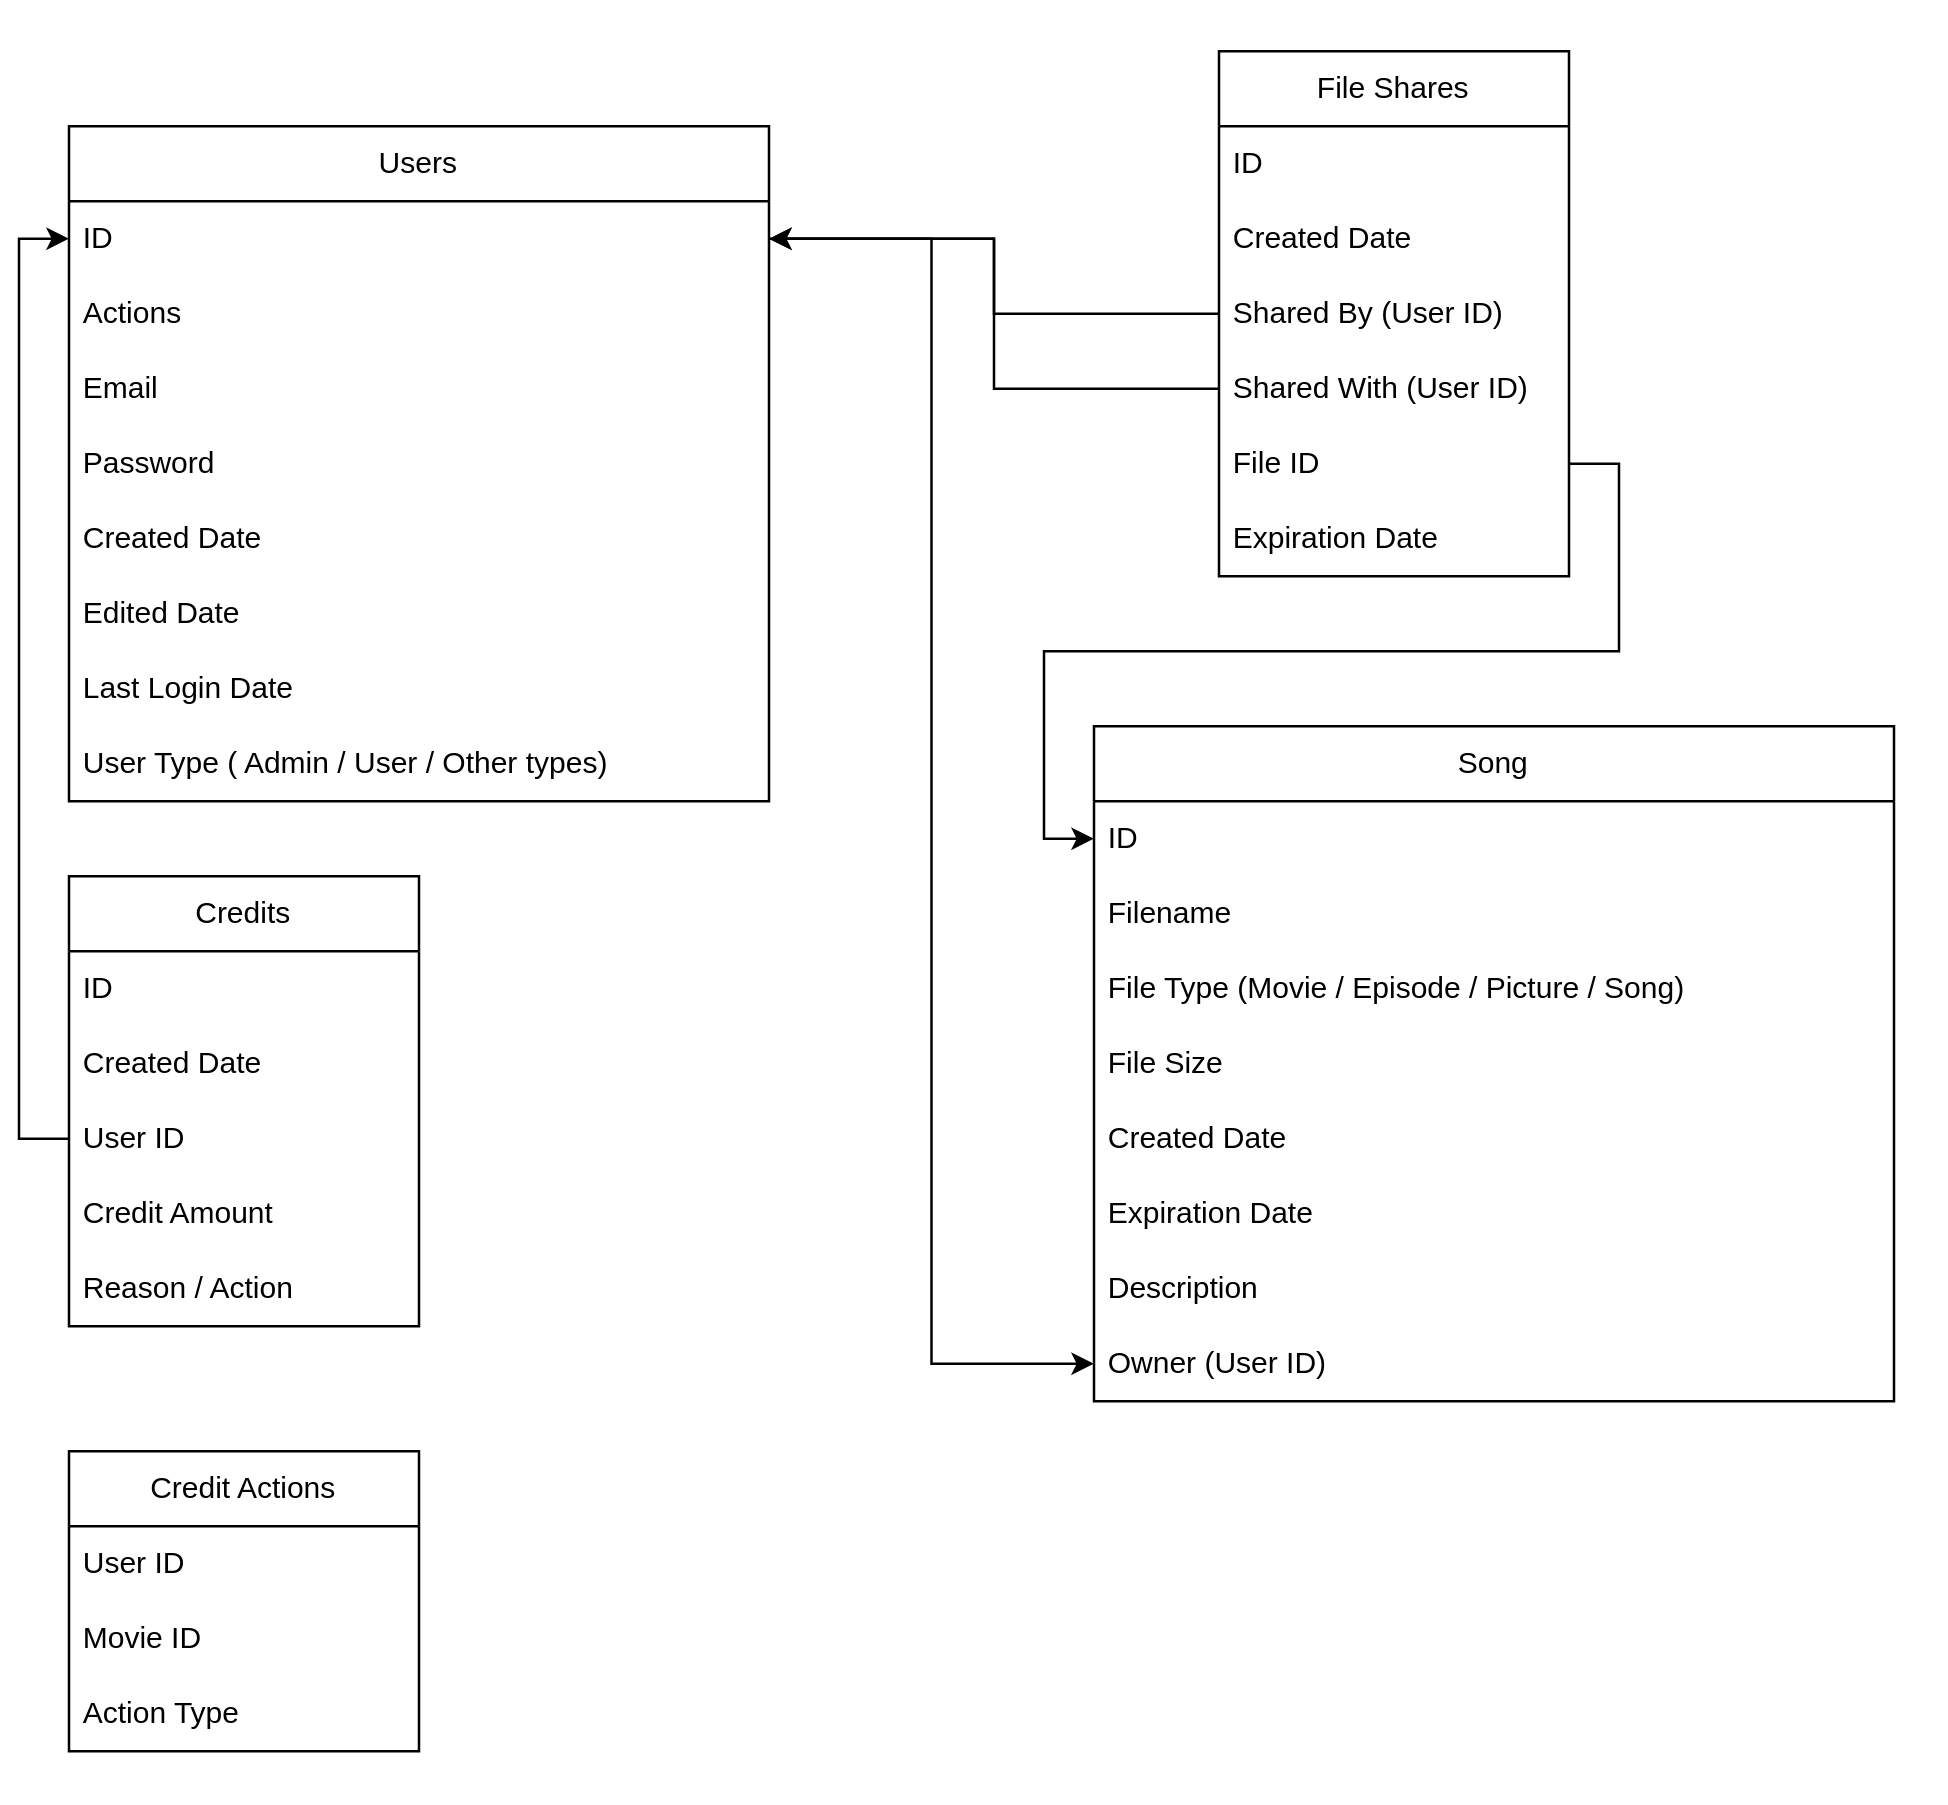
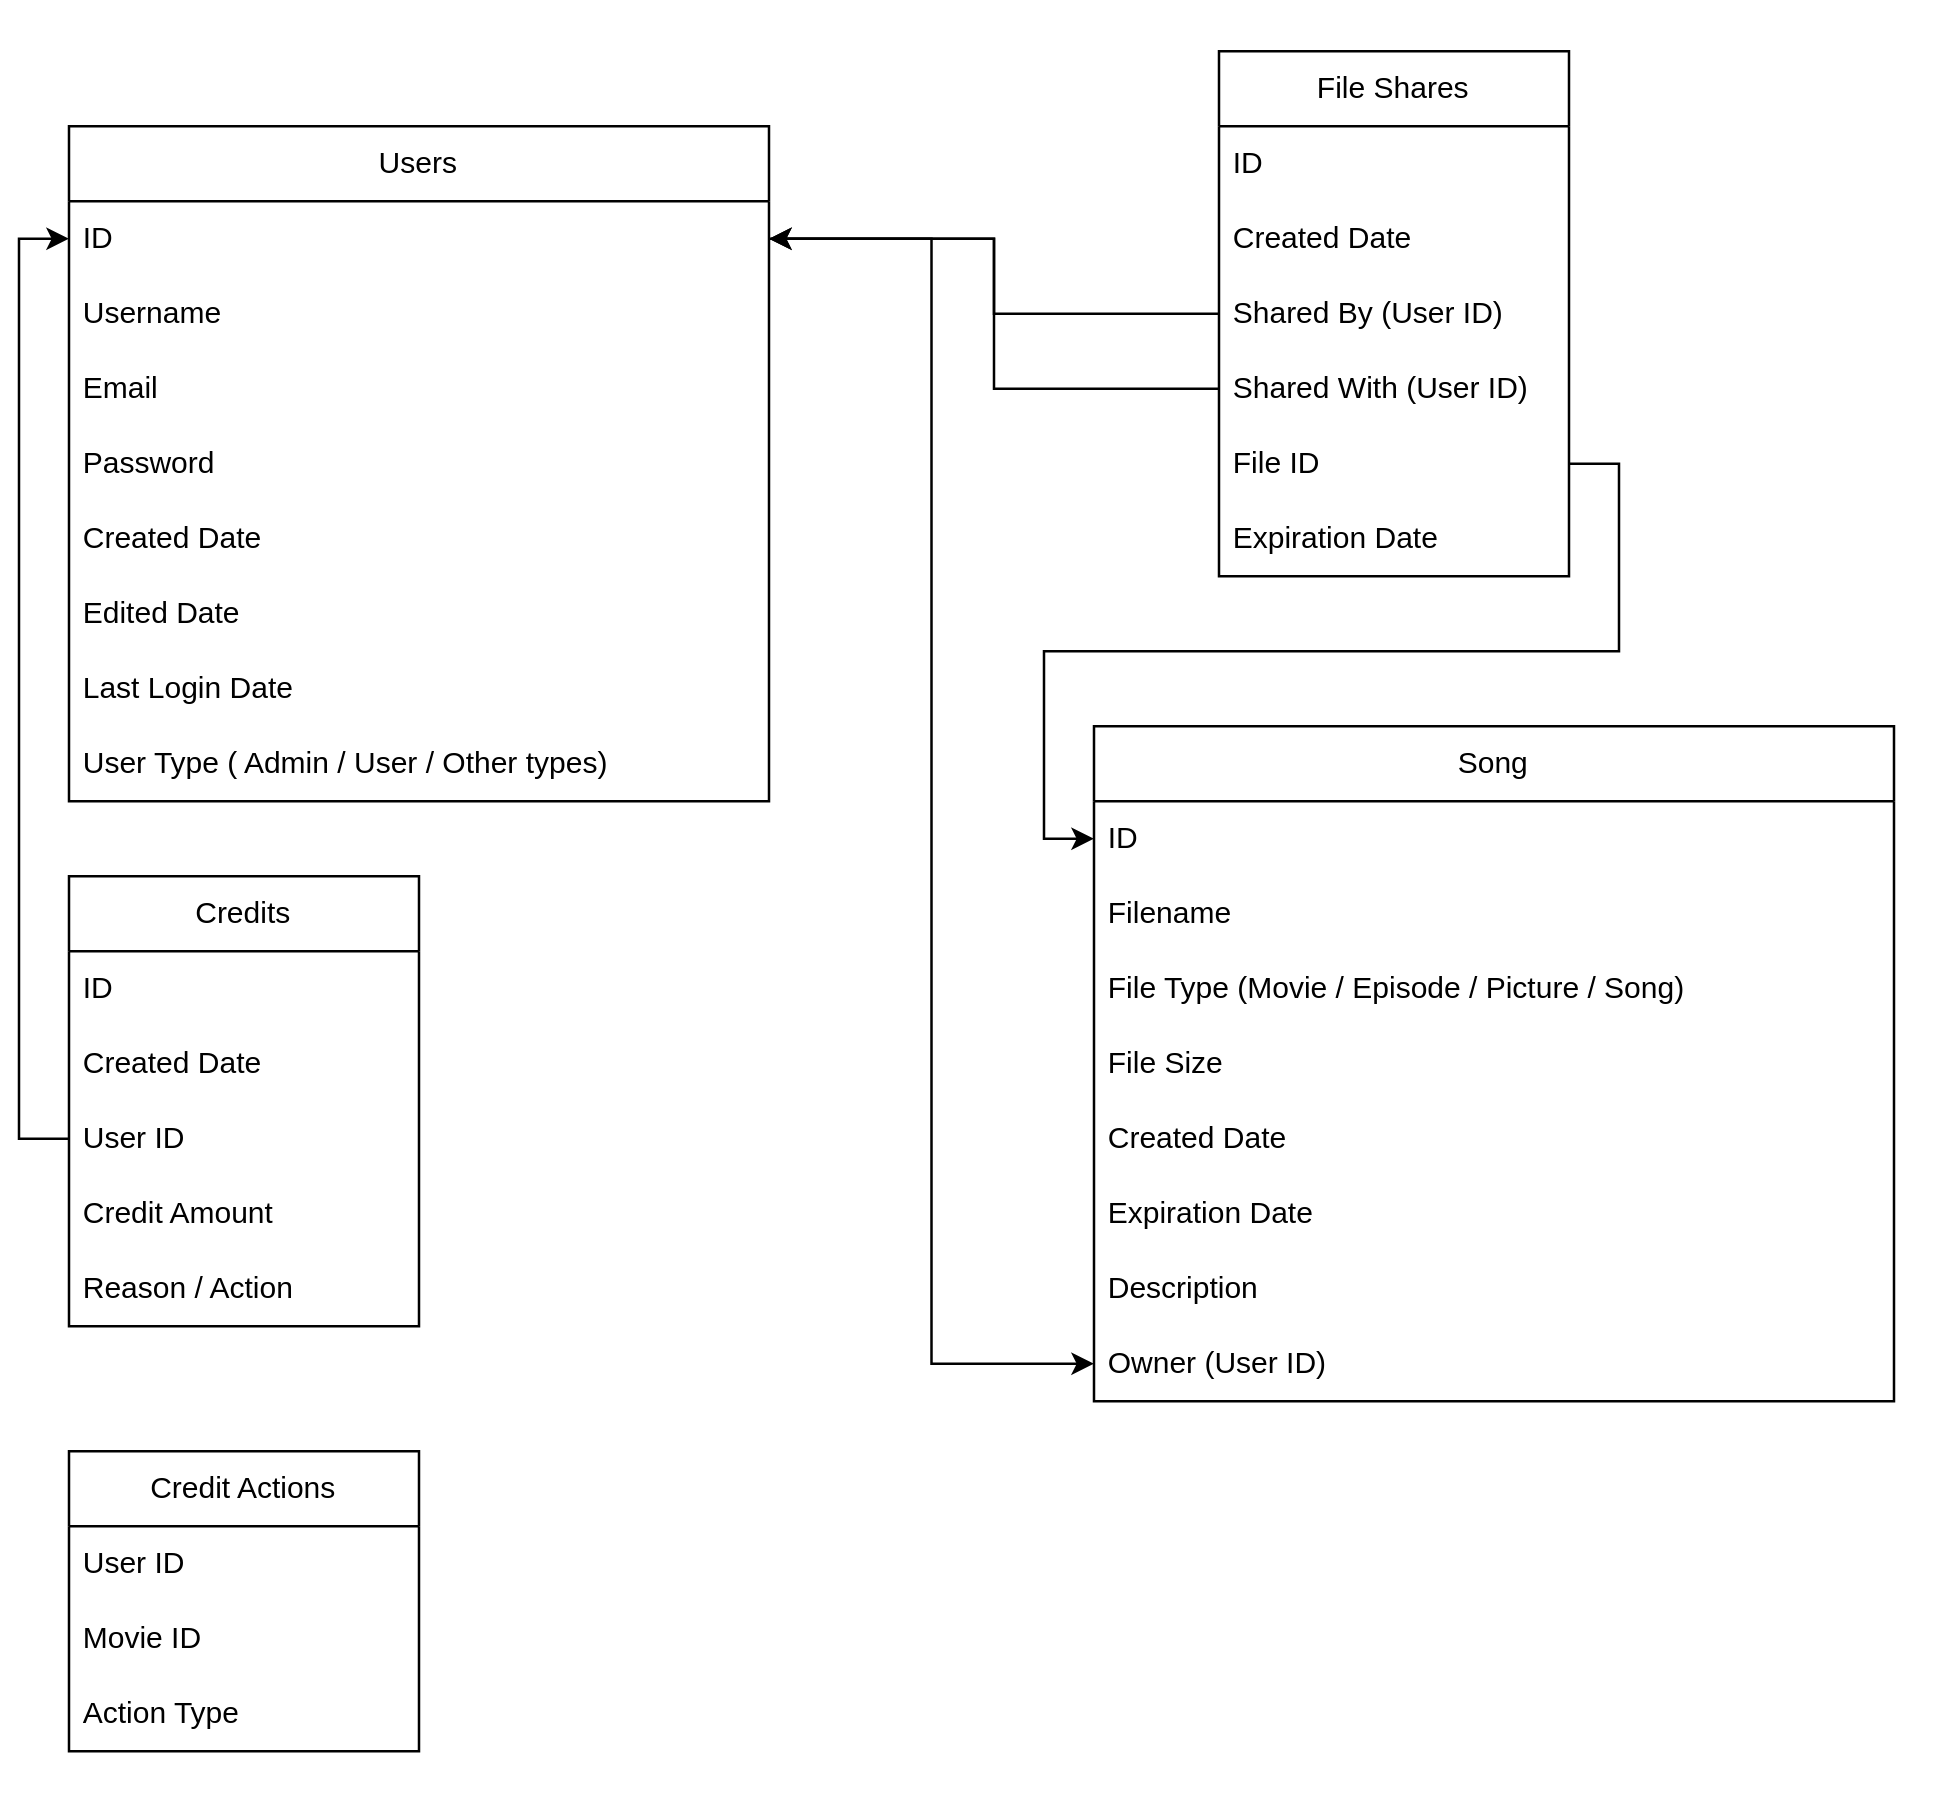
node "Actions": label "Actions" -> "Username"
